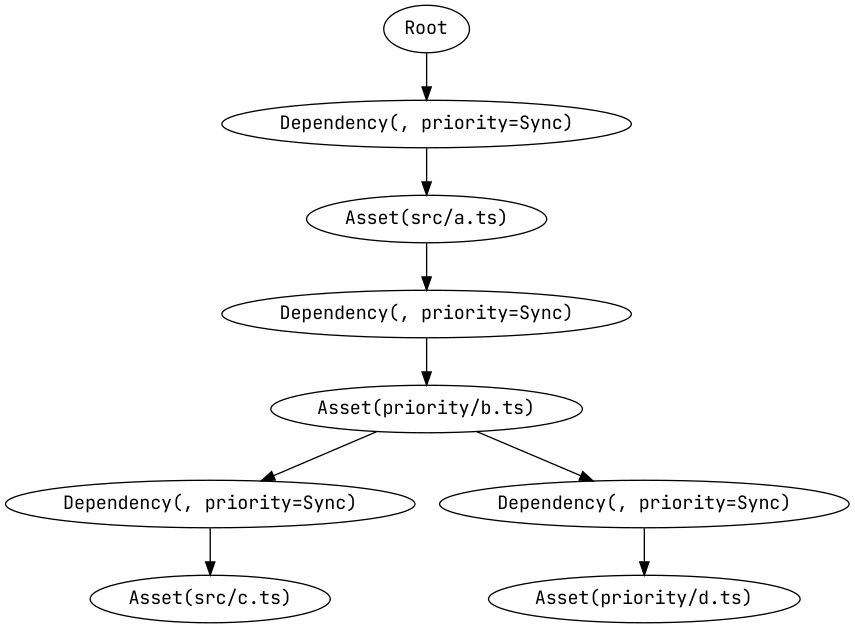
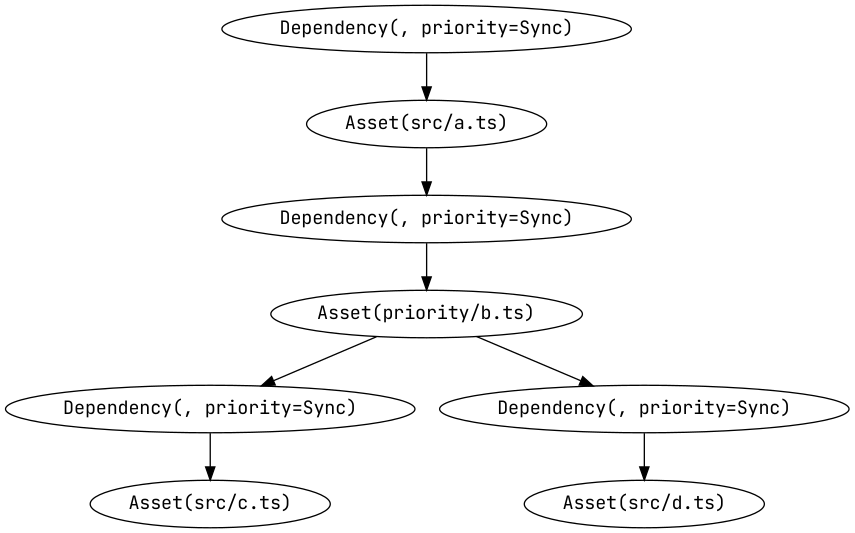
node "Root": removed
node "Asset(priority/d.ts)": label "Asset(priority/d.ts)" -> "Asset(src/d.ts)"
